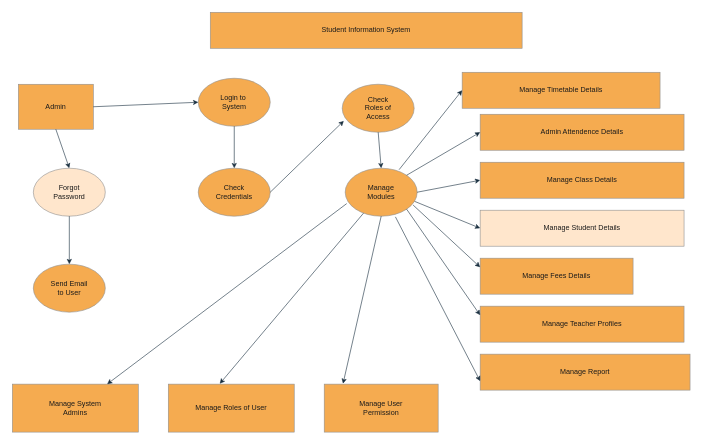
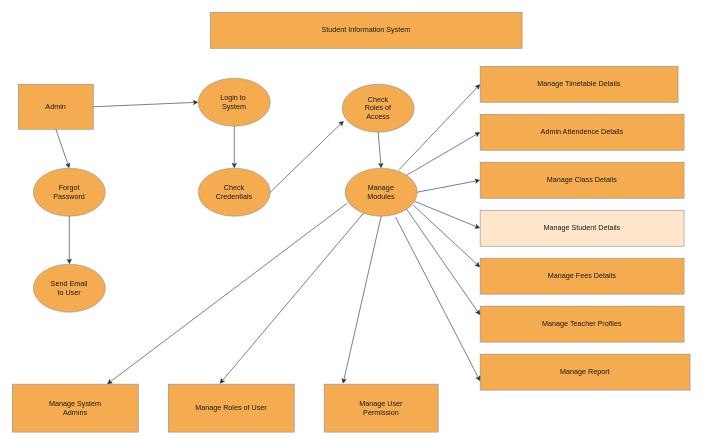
node "Manage Timetable Details": moved (561, 90) -> (579, 84)
node "Forgot Password": fillcolor #ffe6cc -> #f5ab50
node "Manage Fees Details": size 153x36 -> 204x36
